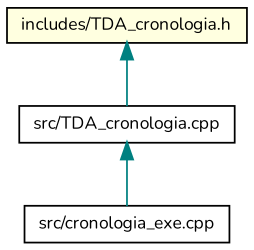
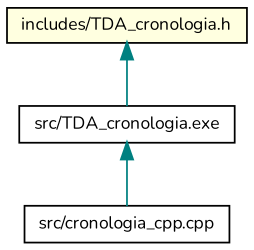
node "src/TDA_cronologia.cpp": label "src/TDA_cronologia.cpp" -> "src/TDA_cronologia.exe"
node "src/cronologia_exe.cpp": label "src/cronologia_exe.cpp" -> "src/cronologia_cpp.cpp"
